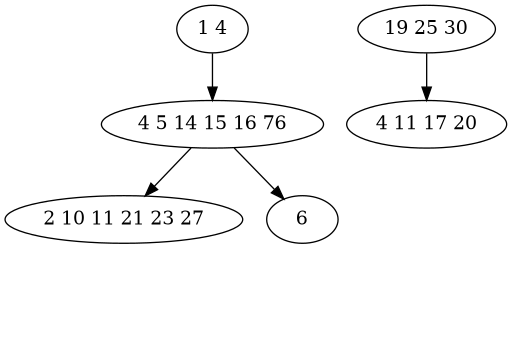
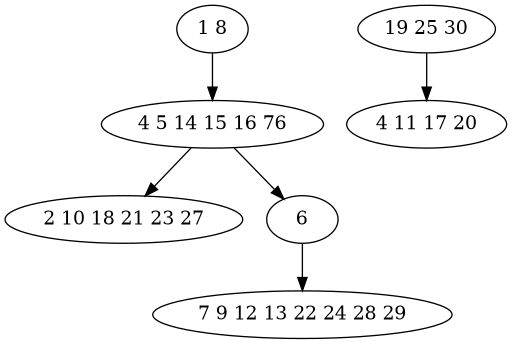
node "1 4": label "1 4" -> "1 8"
node "2 10 11 21 23 27": label "2 10 11 21 23 27" -> "2 10 18 21 23 27"
node "7 9 12 13 22 24 28 29": added
